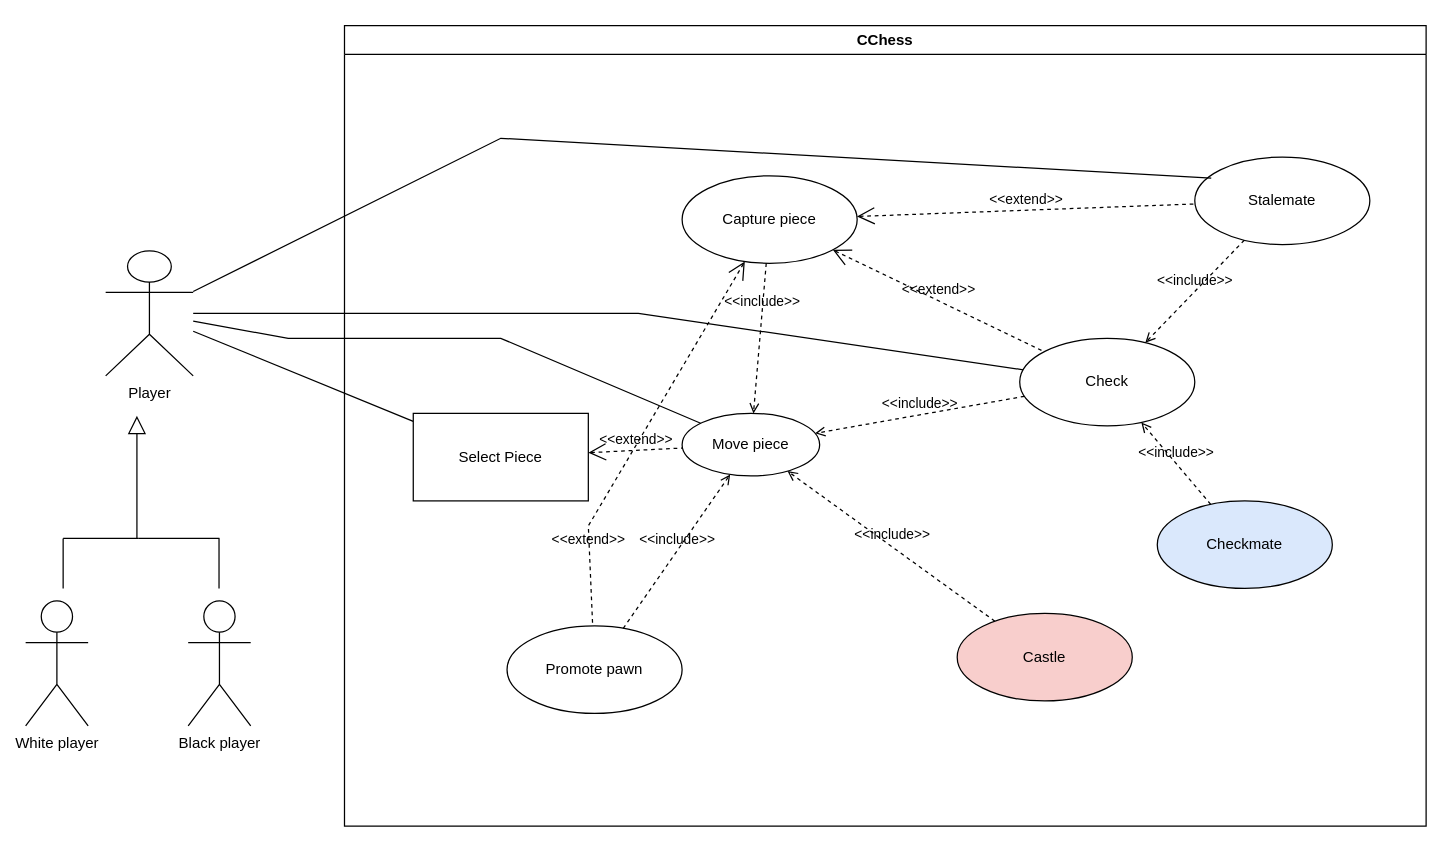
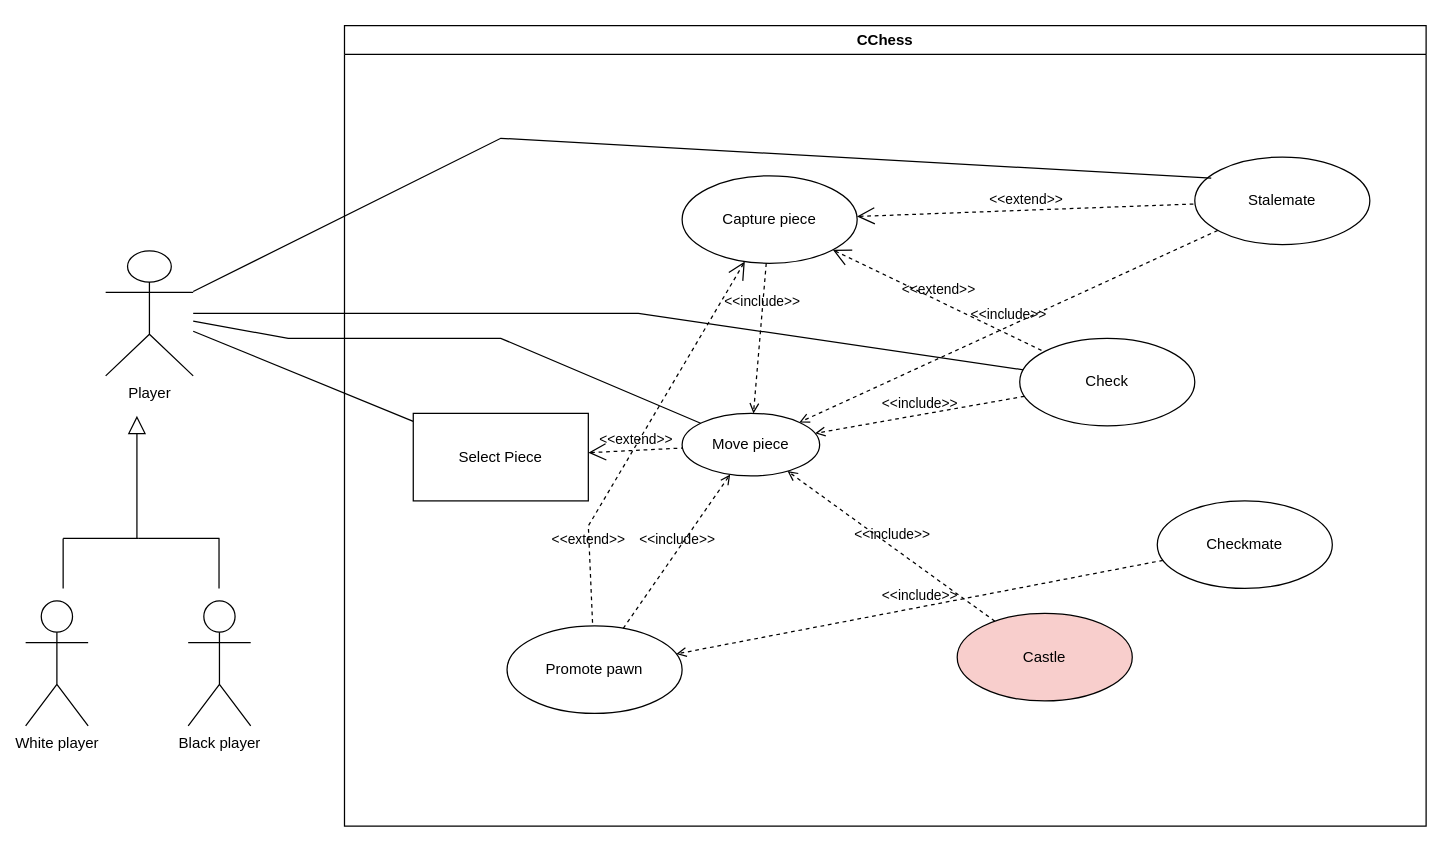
edge "Stalemate" -> "Check": now "Stalemate" -> "Move piece"
edge "Checkmate" -> "Check": now "Checkmate" -> "Promote pawn"
node "Checkmate": fillcolor #dae8fc -> #ffffff
